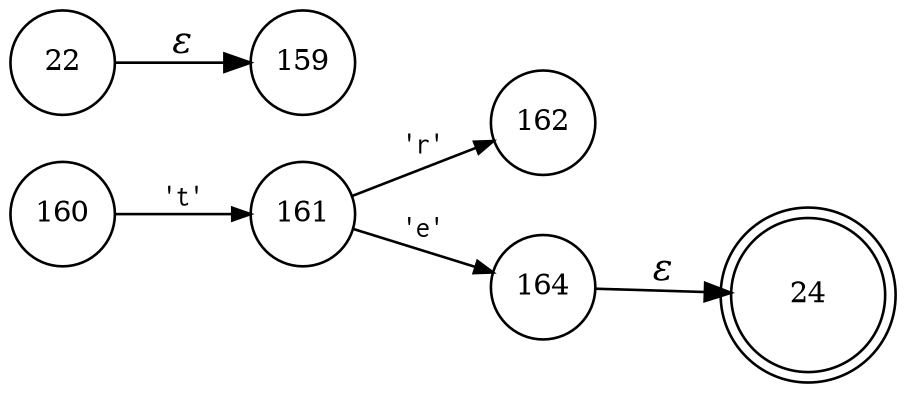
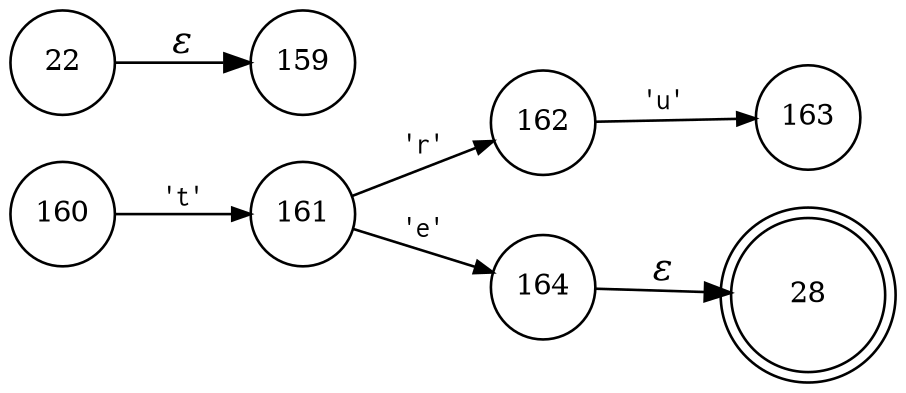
node "163": added
node "24": label "24" -> "28"
